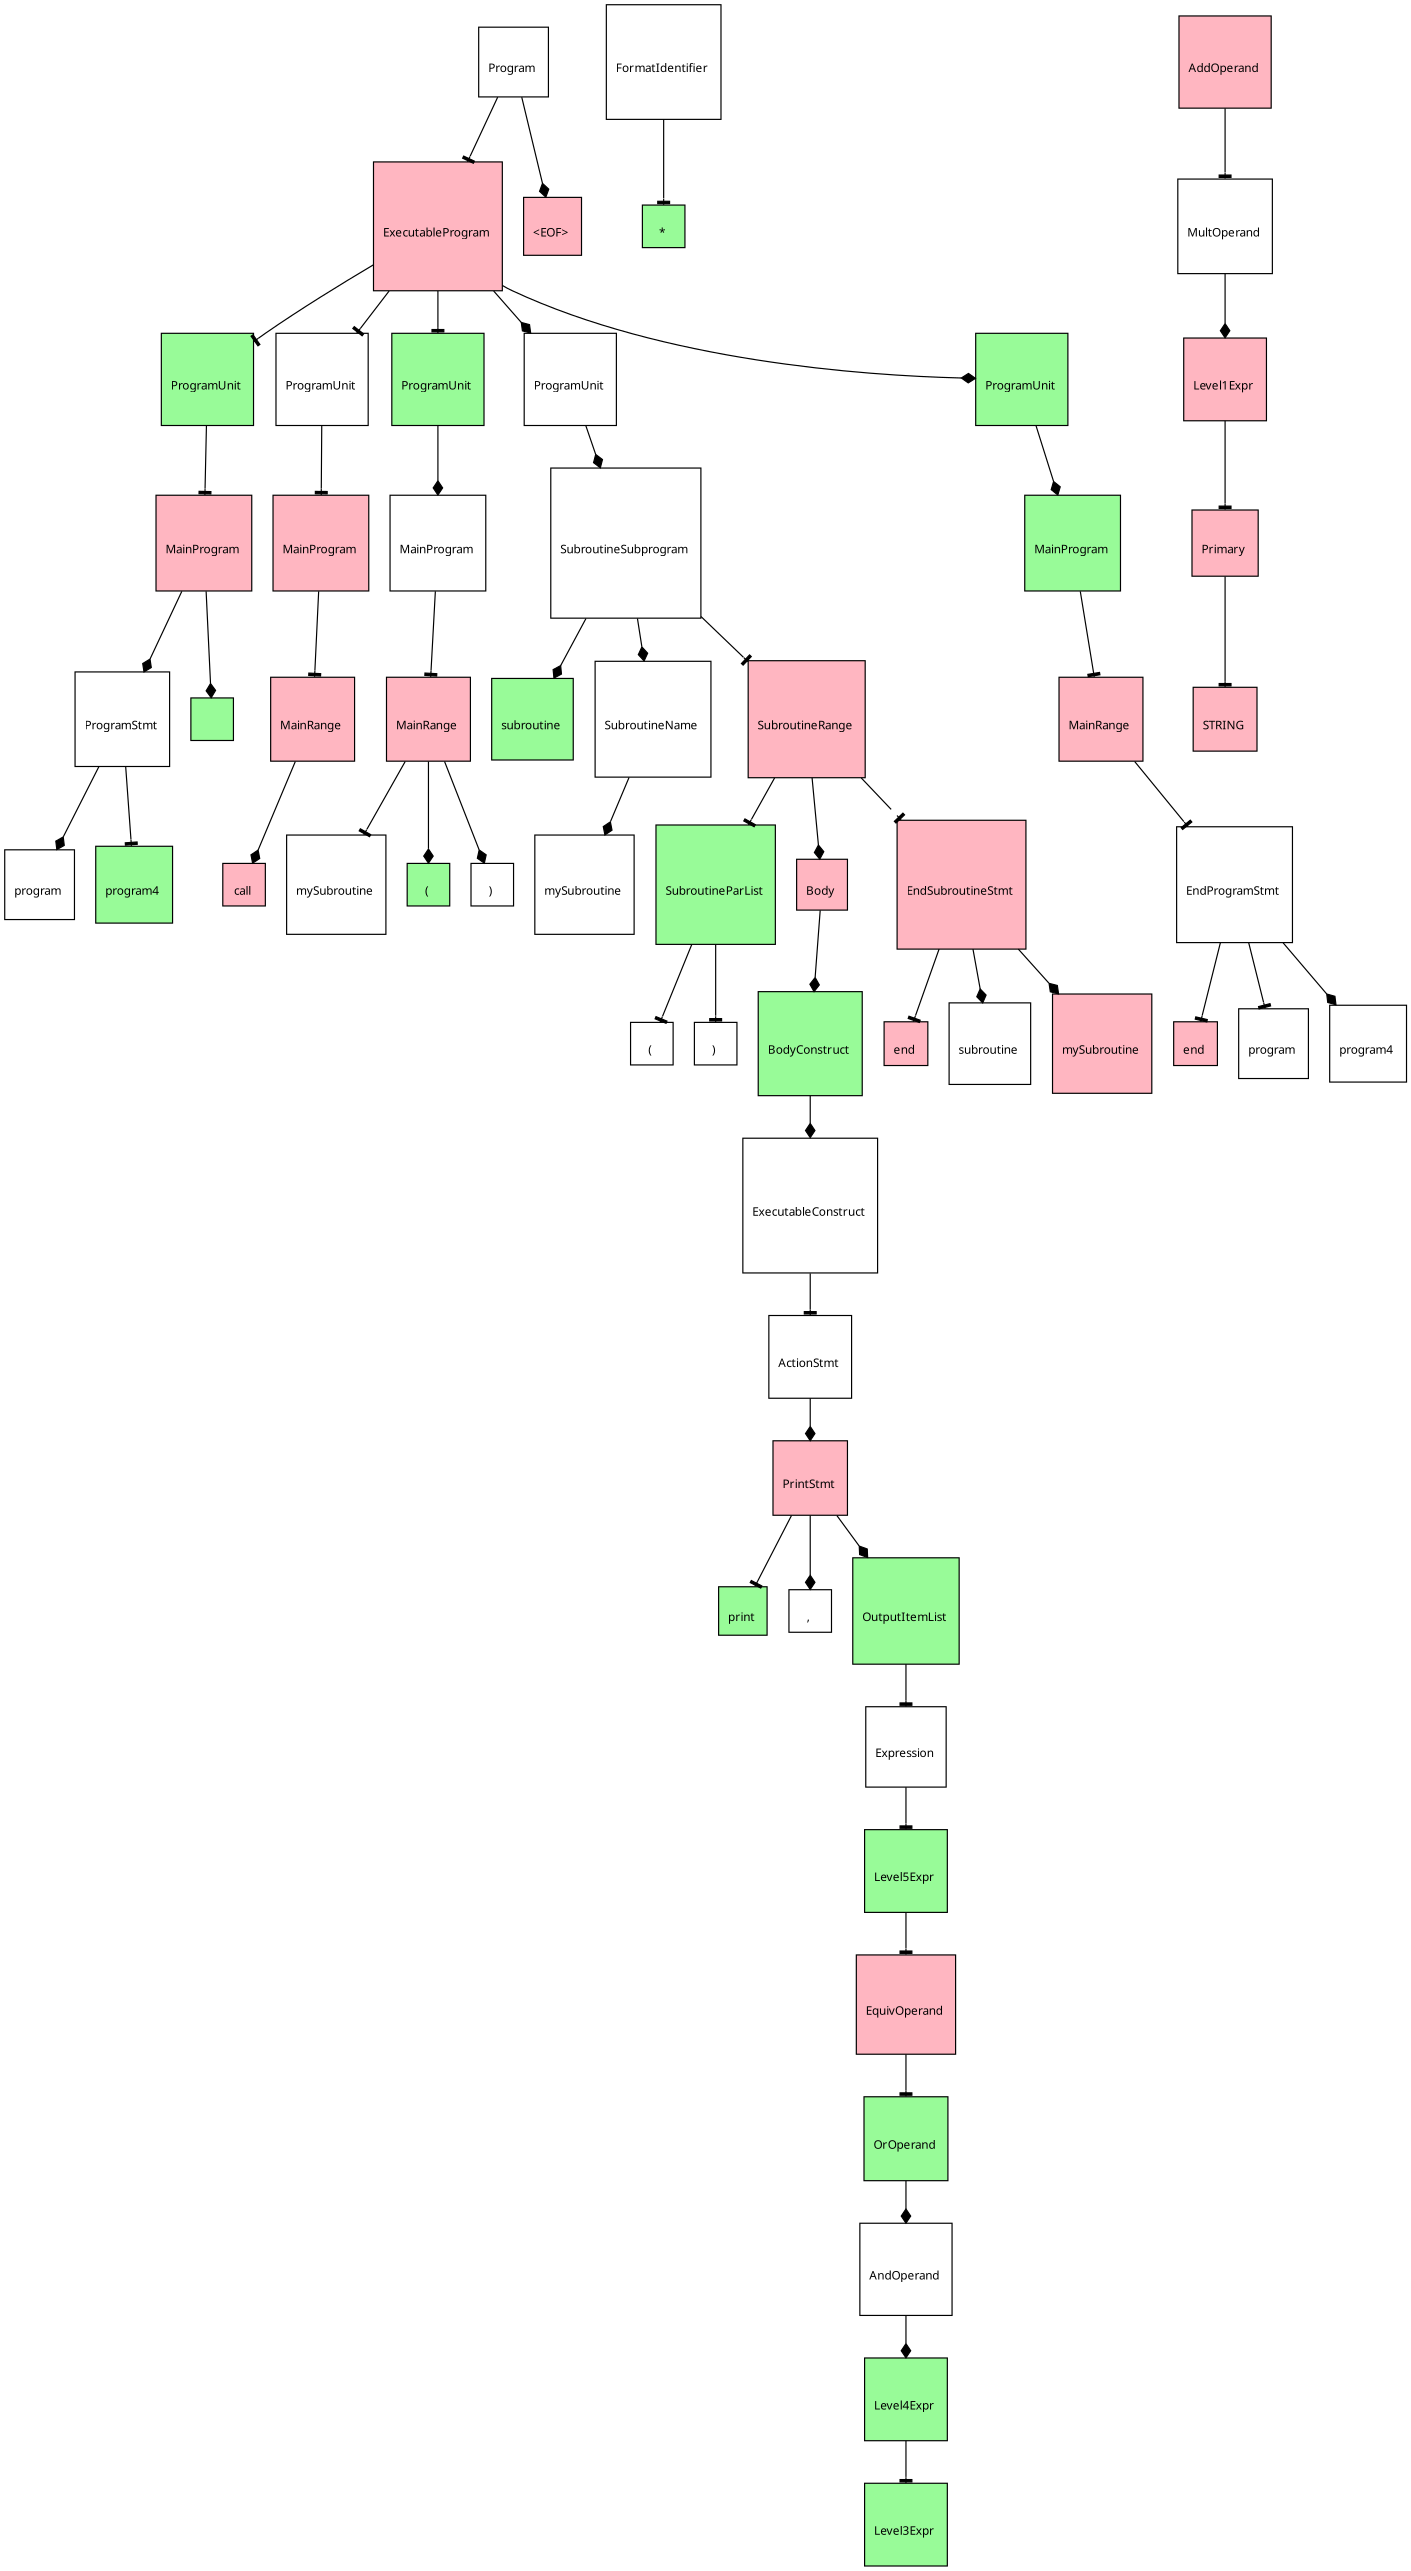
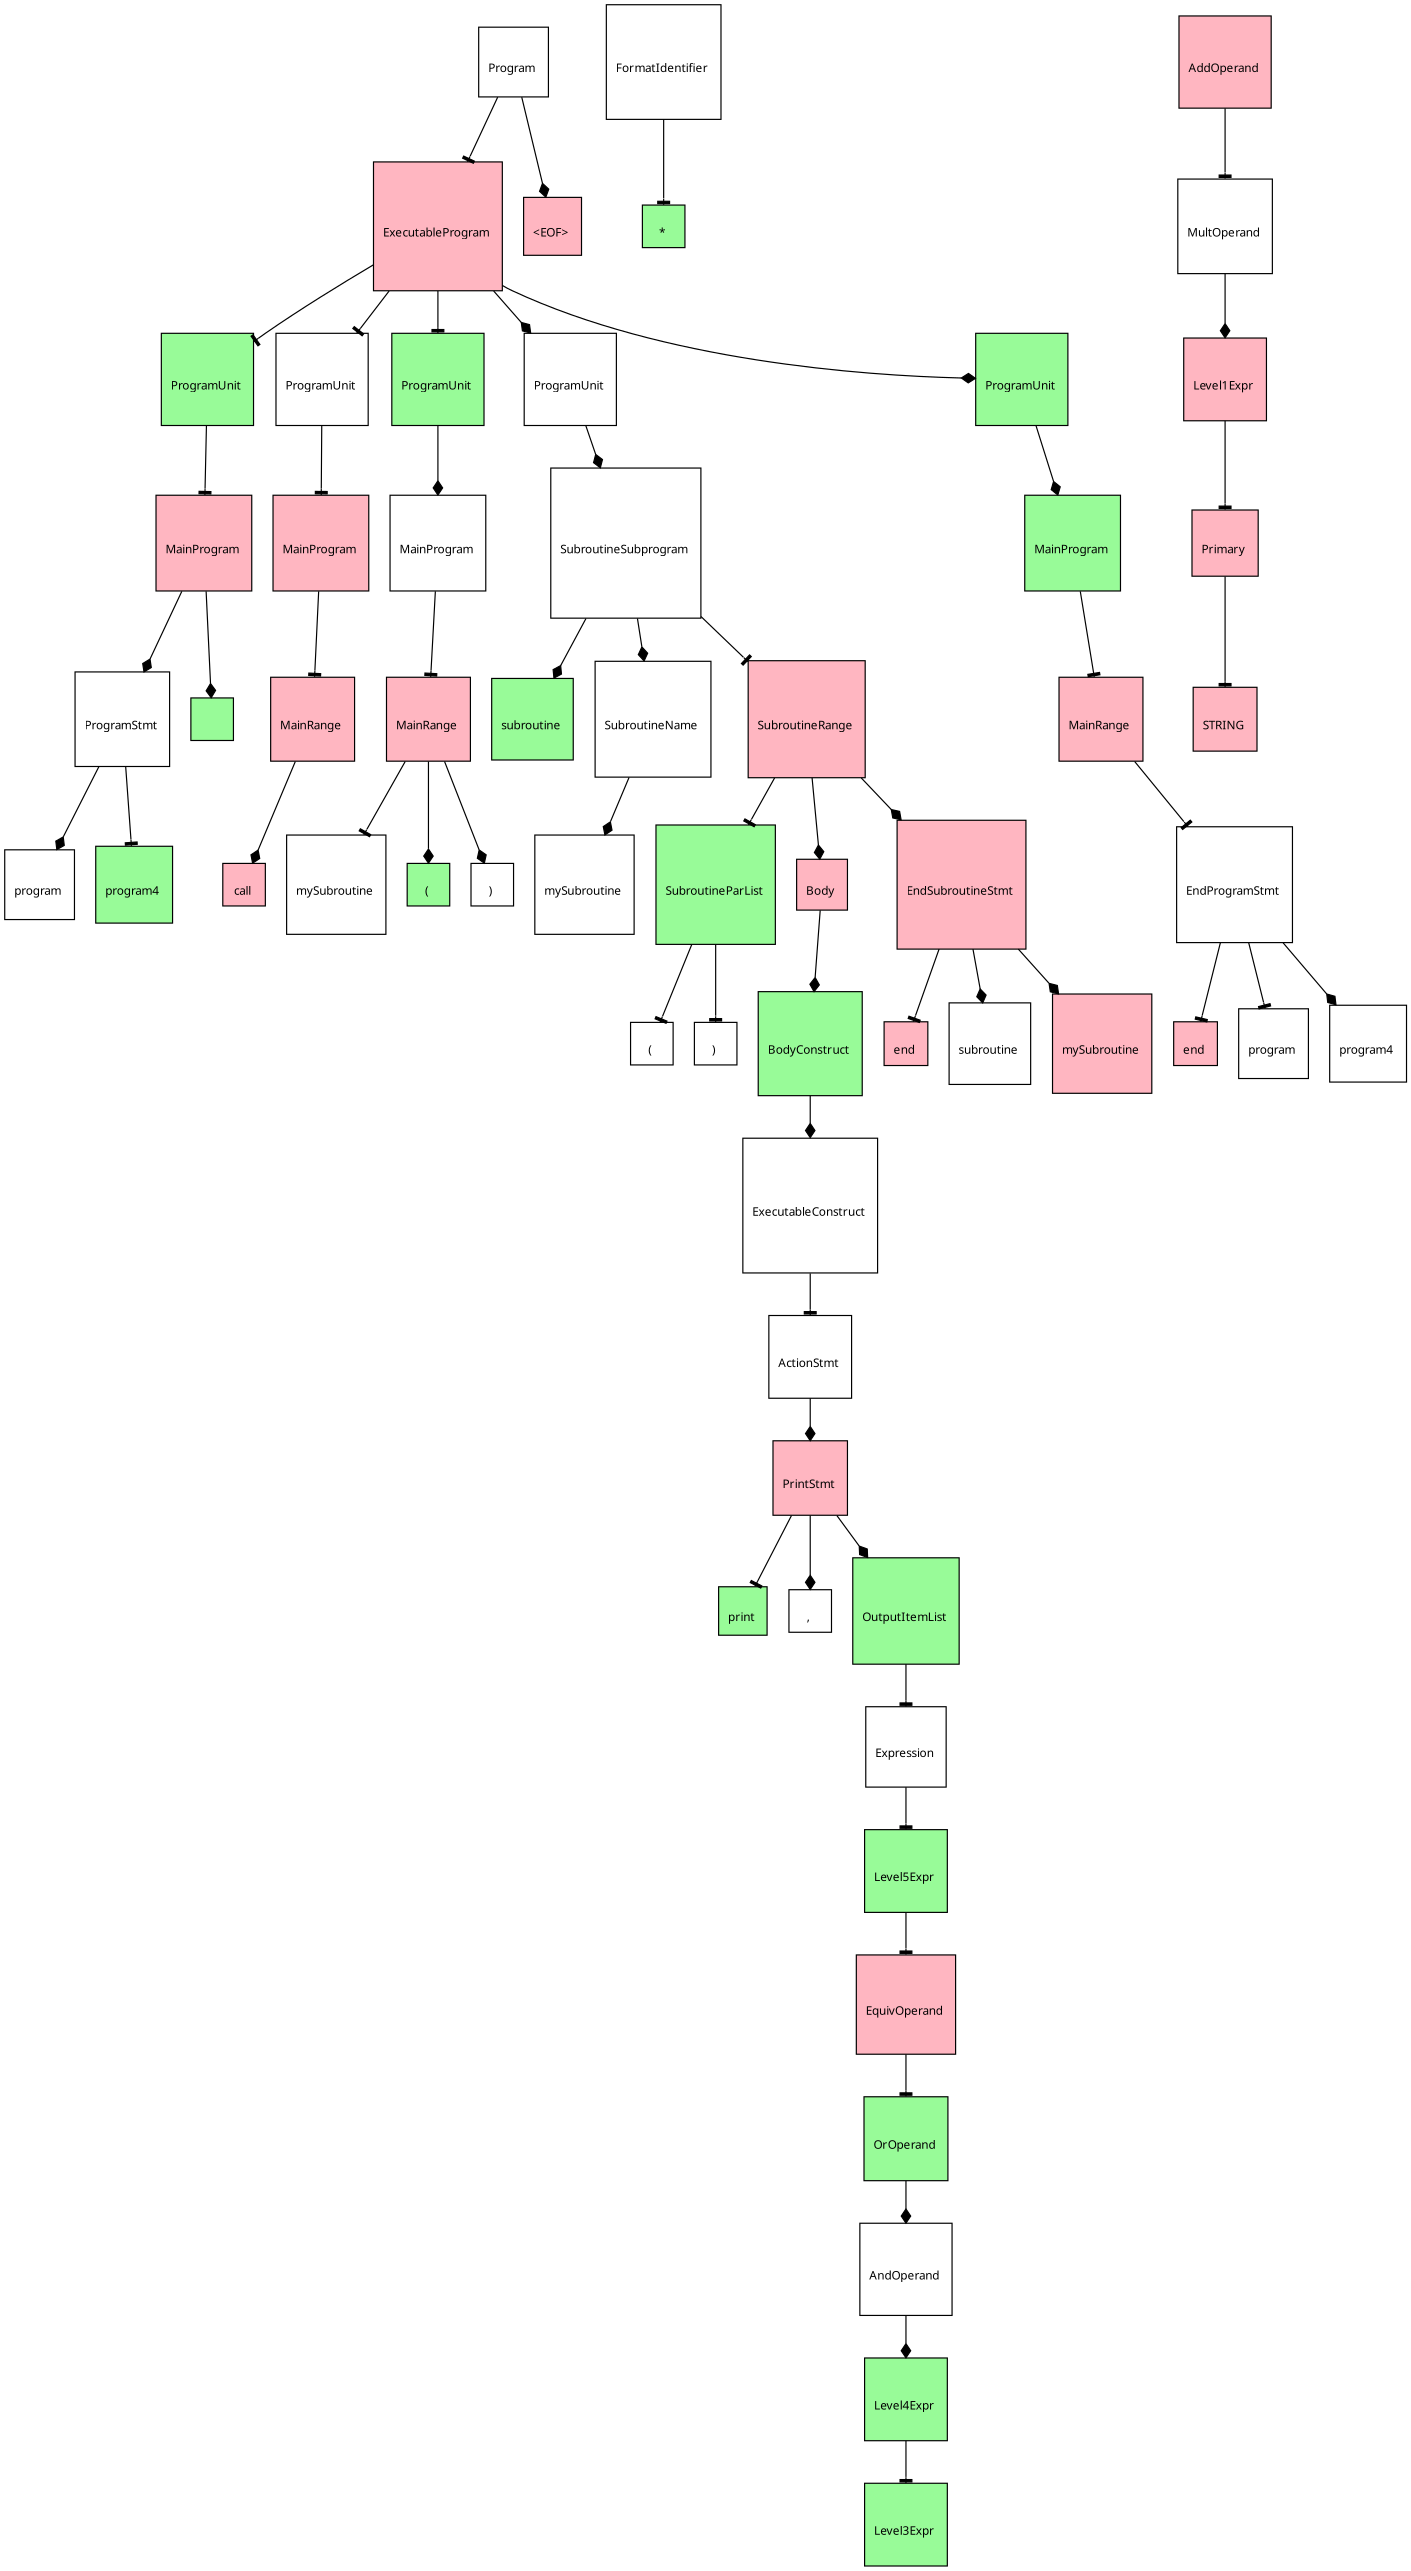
edge "SubroutineRange" -> "EndSubroutineStmt": arrowhead tee -> diamond
